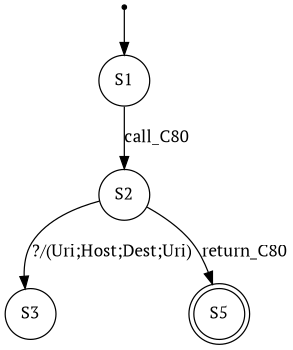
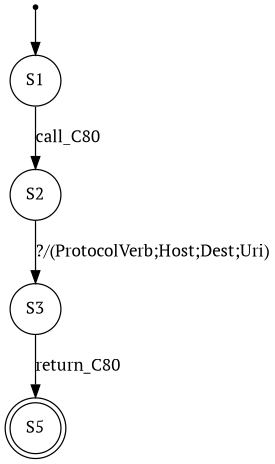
edge "S2" -> "S5": now "S3" -> "S5"
edge "S2" -> "S3": label "?/(Uri;Host;Dest;Uri)" -> "?/(ProtocolVerb;Host;Dest;Uri)"
